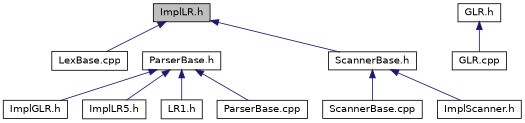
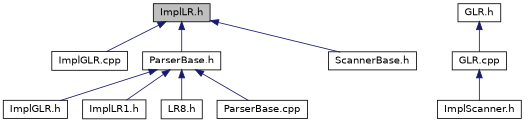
edge "ParserBase.h" -> "ImplLR.h": added
node "LexBase.cpp": label "LexBase.cpp" -> "ImplGLR.cpp"
edge "ImplScanner.h" -> "ScannerBase.h": now "ImplScanner.h" -> "GLR.cpp"
node "ImplLR5.h": label "ImplLR5.h" -> "ImplLR1.h"
node "LR1.h": label "LR1.h" -> "LR8.h"
node "ScannerBase.cpp": removed
